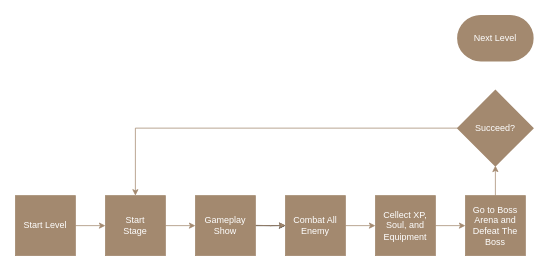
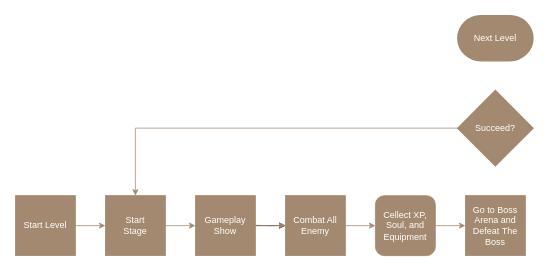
edge "Go to Boss Arena and Defeat The Boss" -> "Succeed?": removed
node "Cellect XP, Soul, and Equipment": shape rectangle -> rounded rectangle
